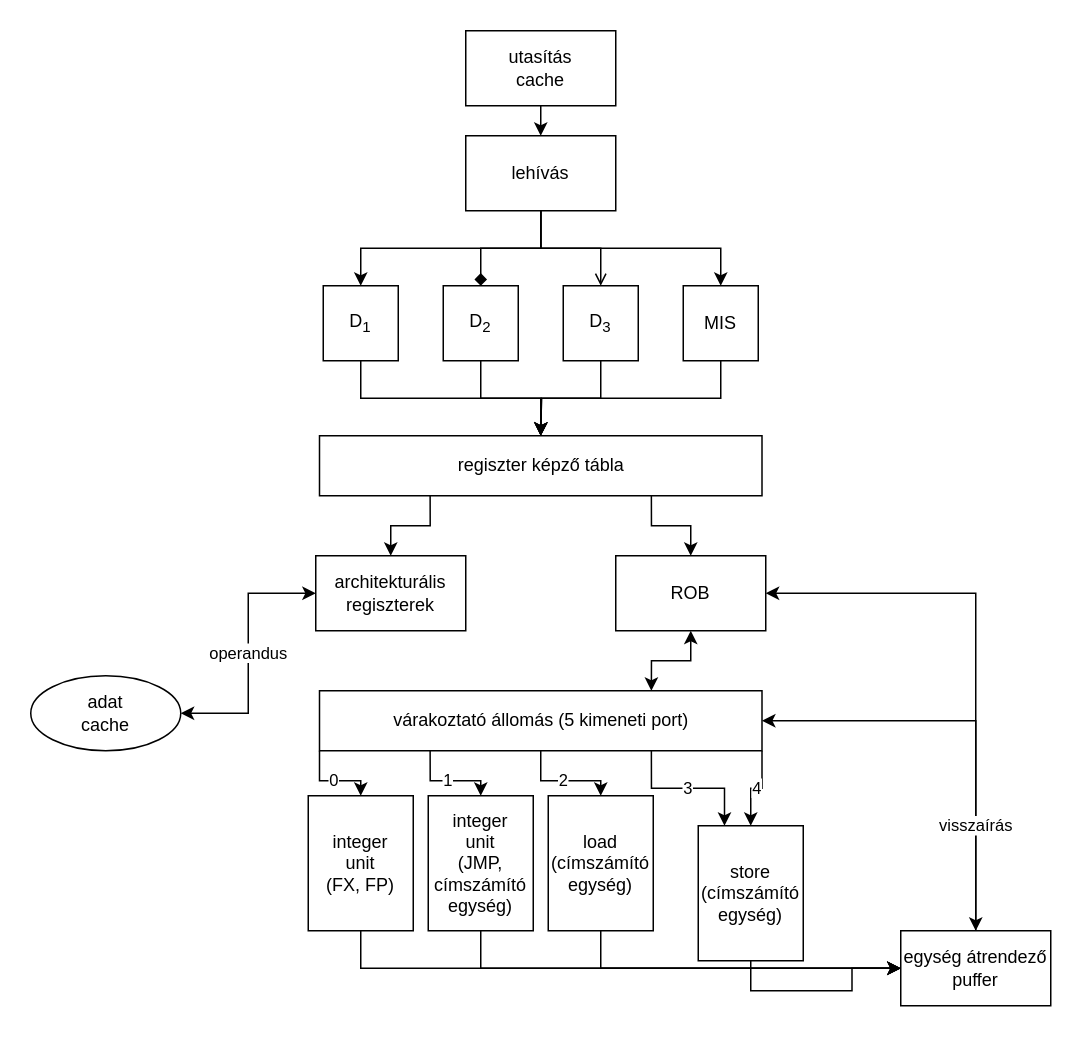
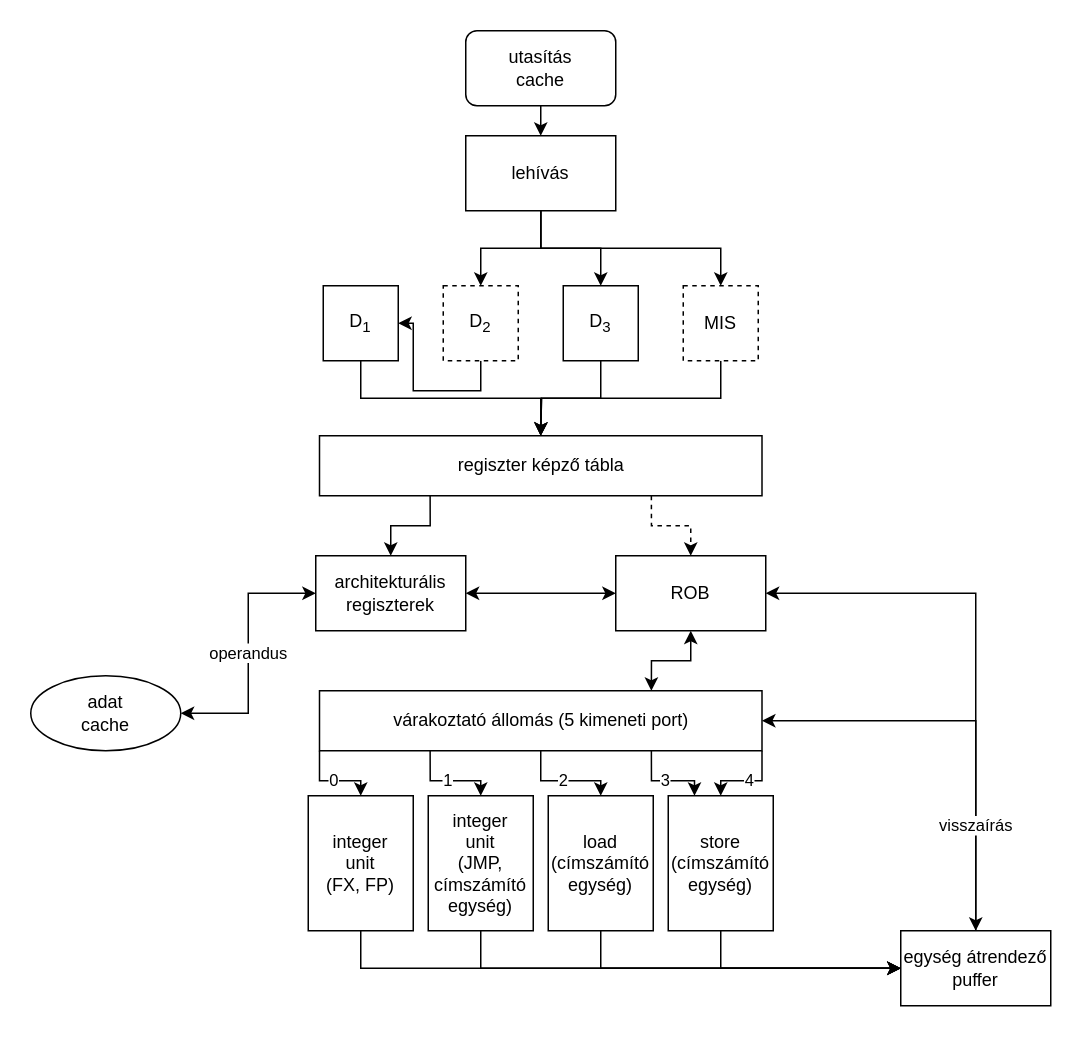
node "utasítás cache": shape rectangle -> rounded rectangle
edge "lehívás" -> "D1": removed
edge "lehívás" -> "D2": arrowhead diamond -> classic
edge "lehívás" -> "D3": arrowhead open -> classic
node "D2": style solid -> dashed
node "MIS": style solid -> dashed
edge "D2" -> "regiszter képző tábla": now "D2" -> "D1"
edge "regiszter képző tábla" -> "ROB": style solid -> dashed
edge "architekturális regiszterek" -- "ROB": added
node "store (címszámító egység)": moved (751, 893) -> (721, 863)
